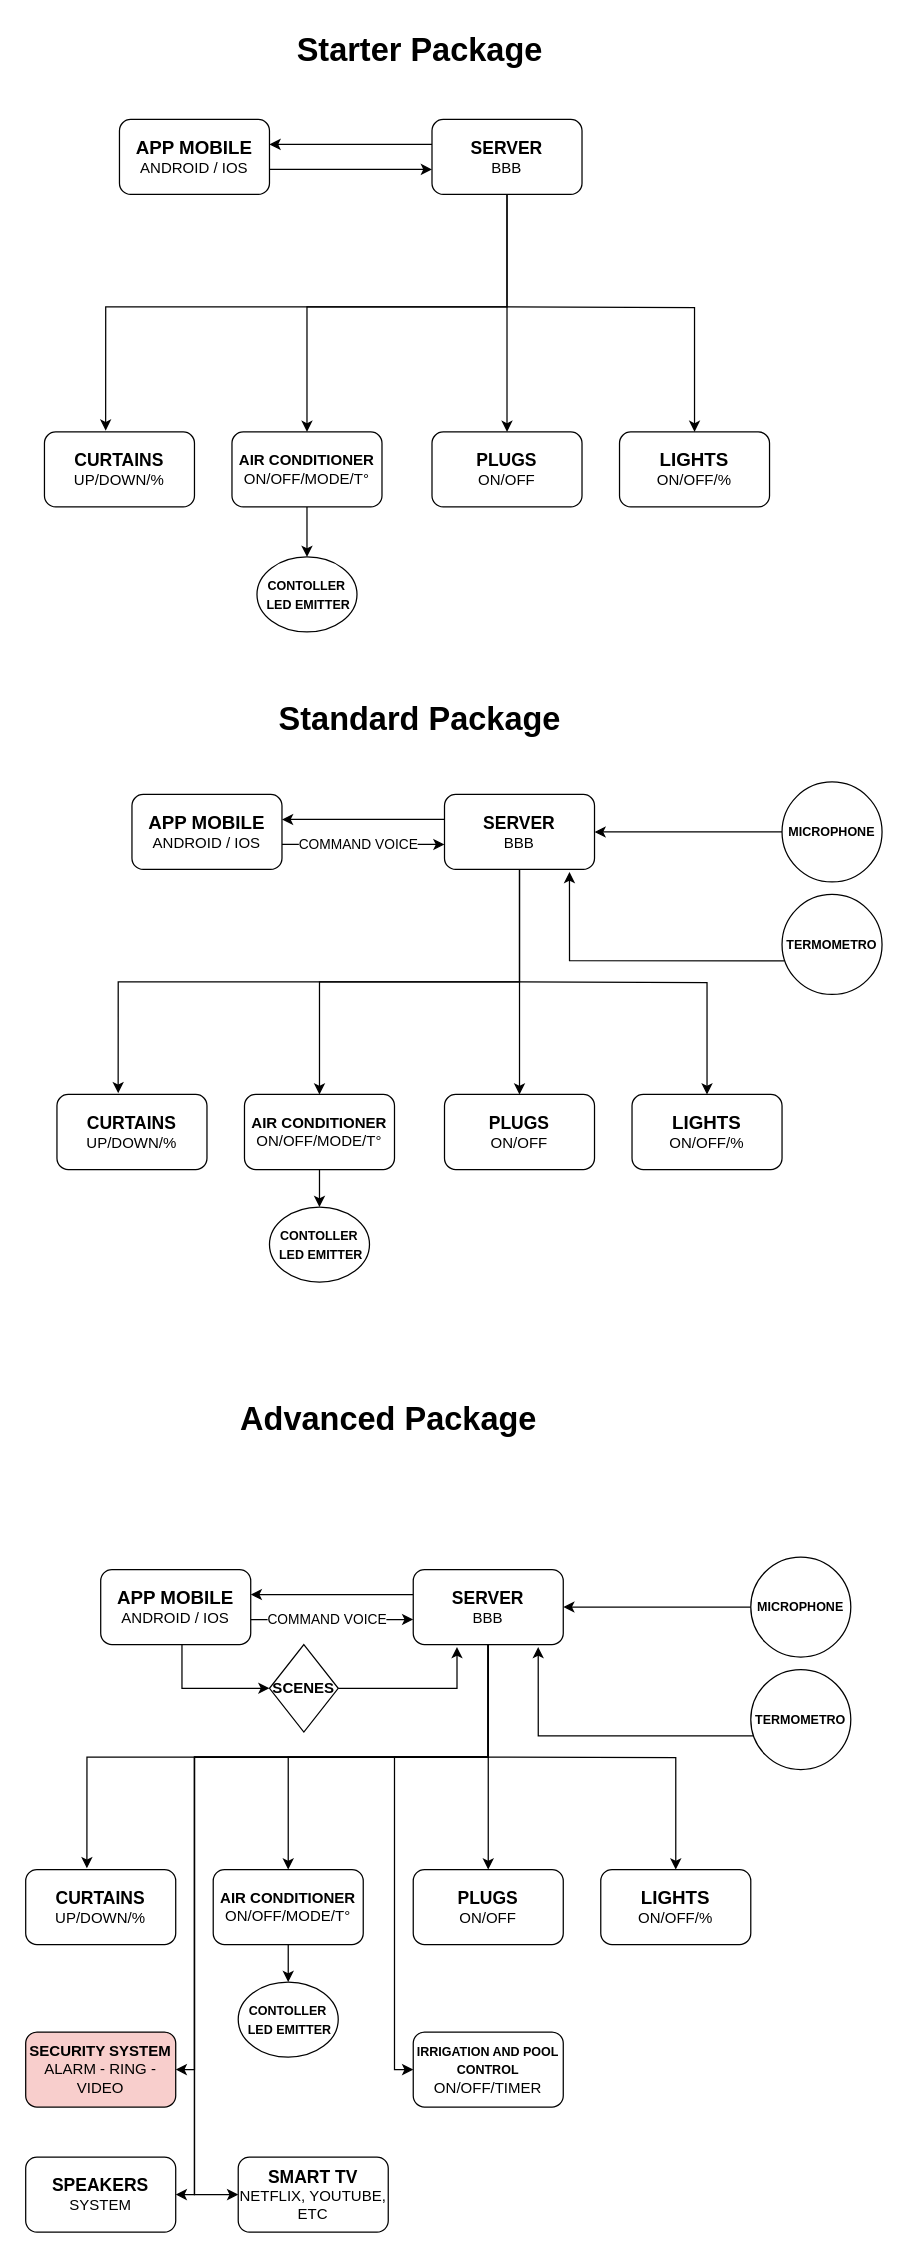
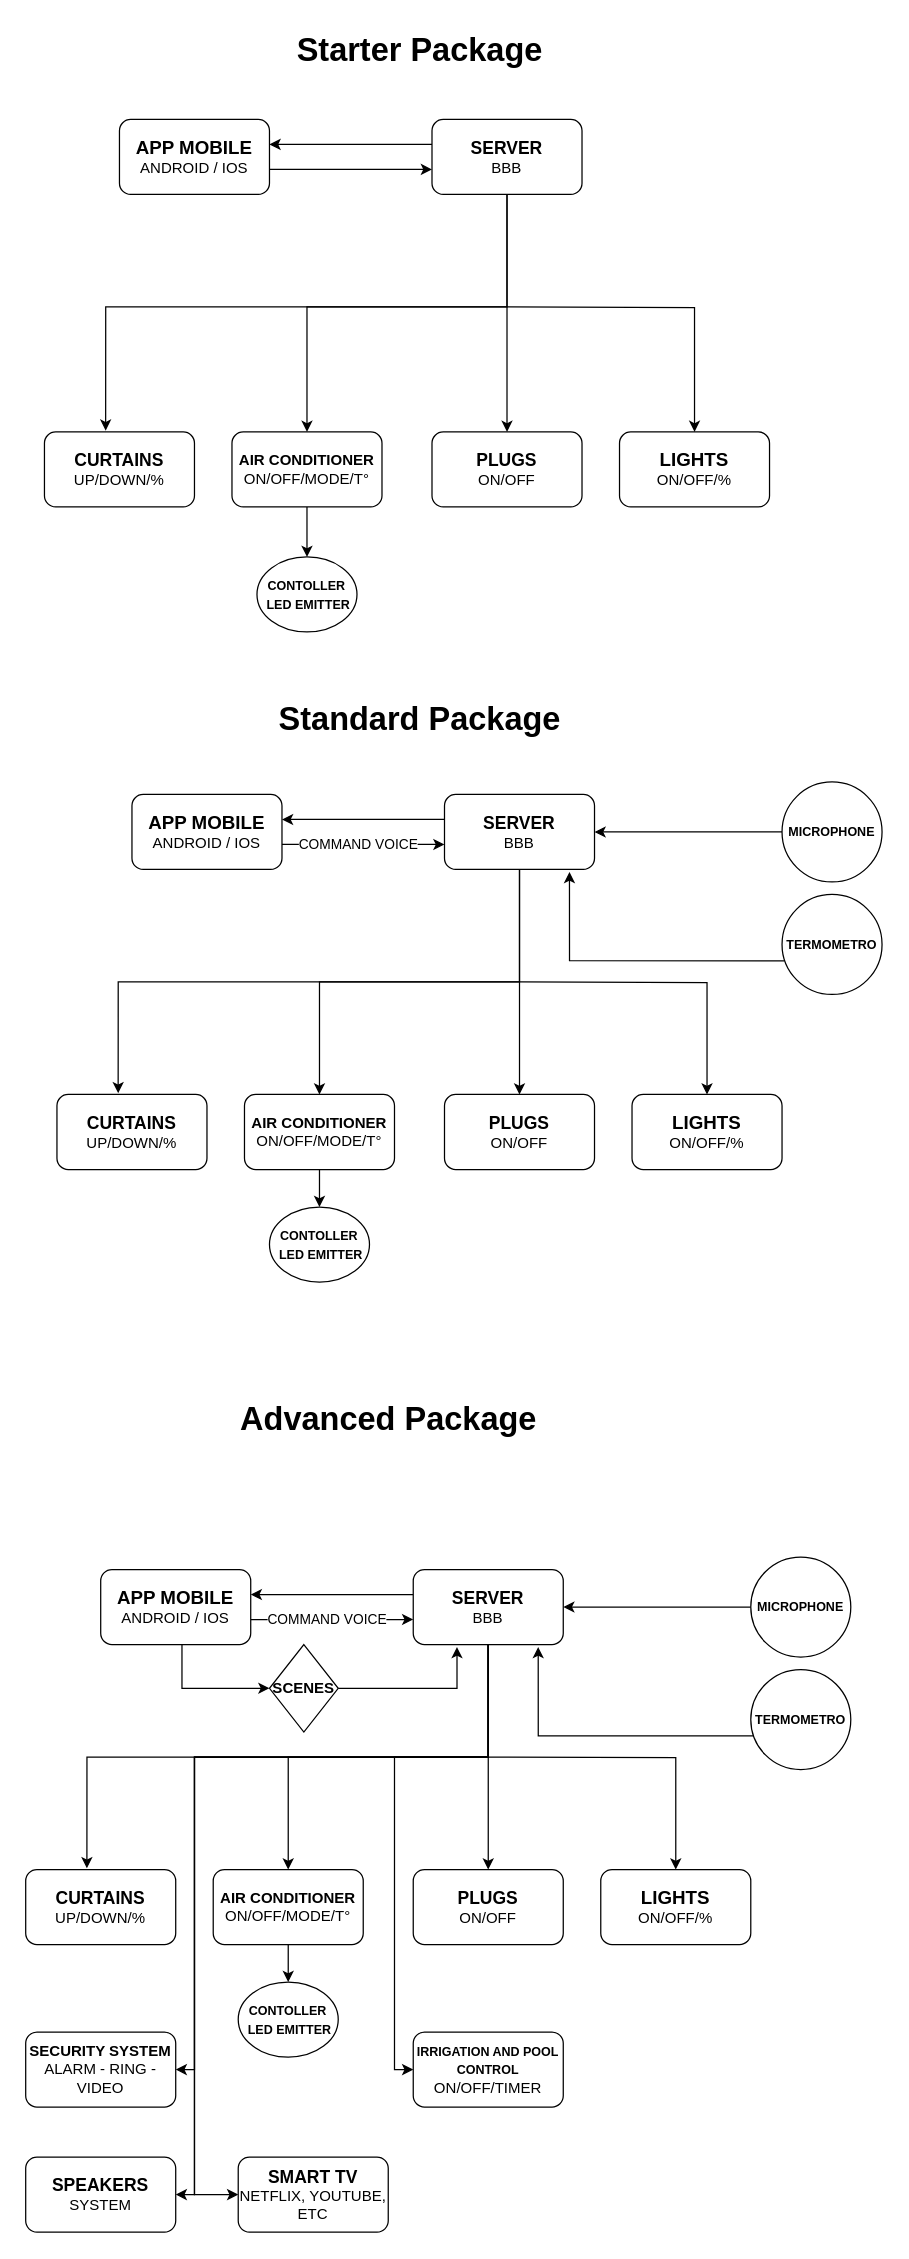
node "SECURITY SYSTEM ALARM - RING - VIDEO": fillcolor #f8cecc -> #ffffff
